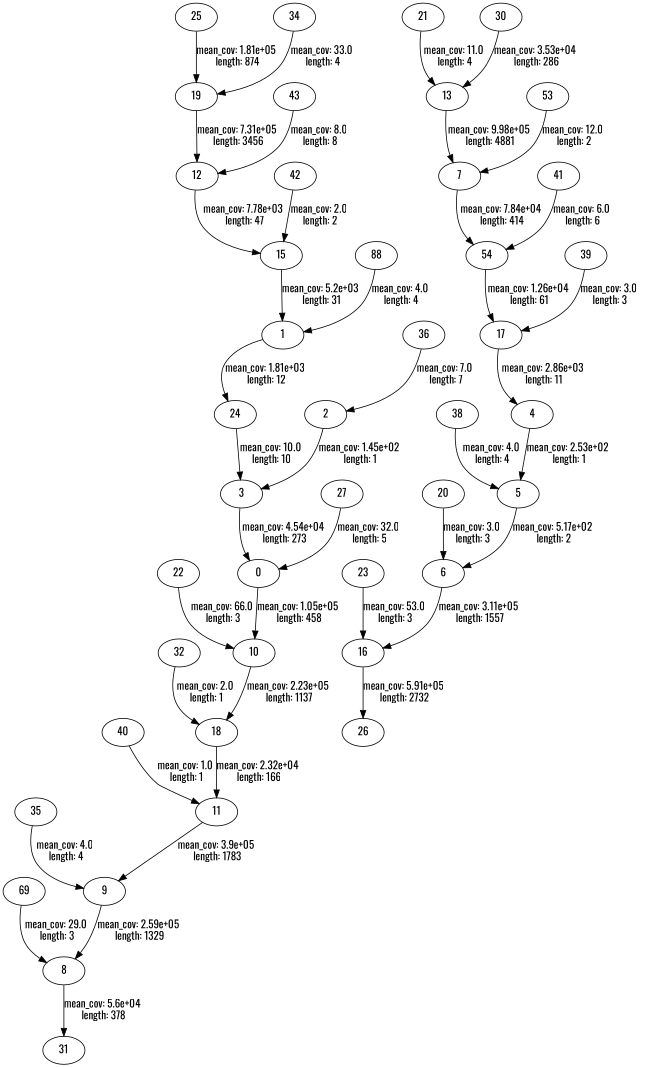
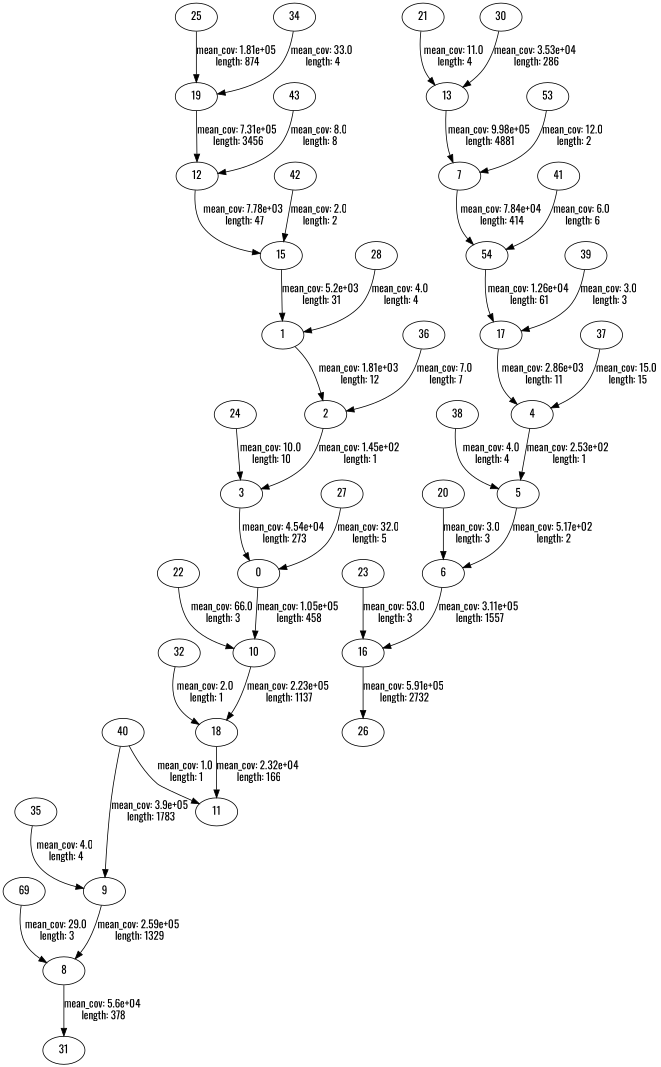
node "88": label "88" -> "28"
node "37": added
edge "1" -> "24": now "1" -> "2"
edge "11" -> "9": now "40" -> "9"
